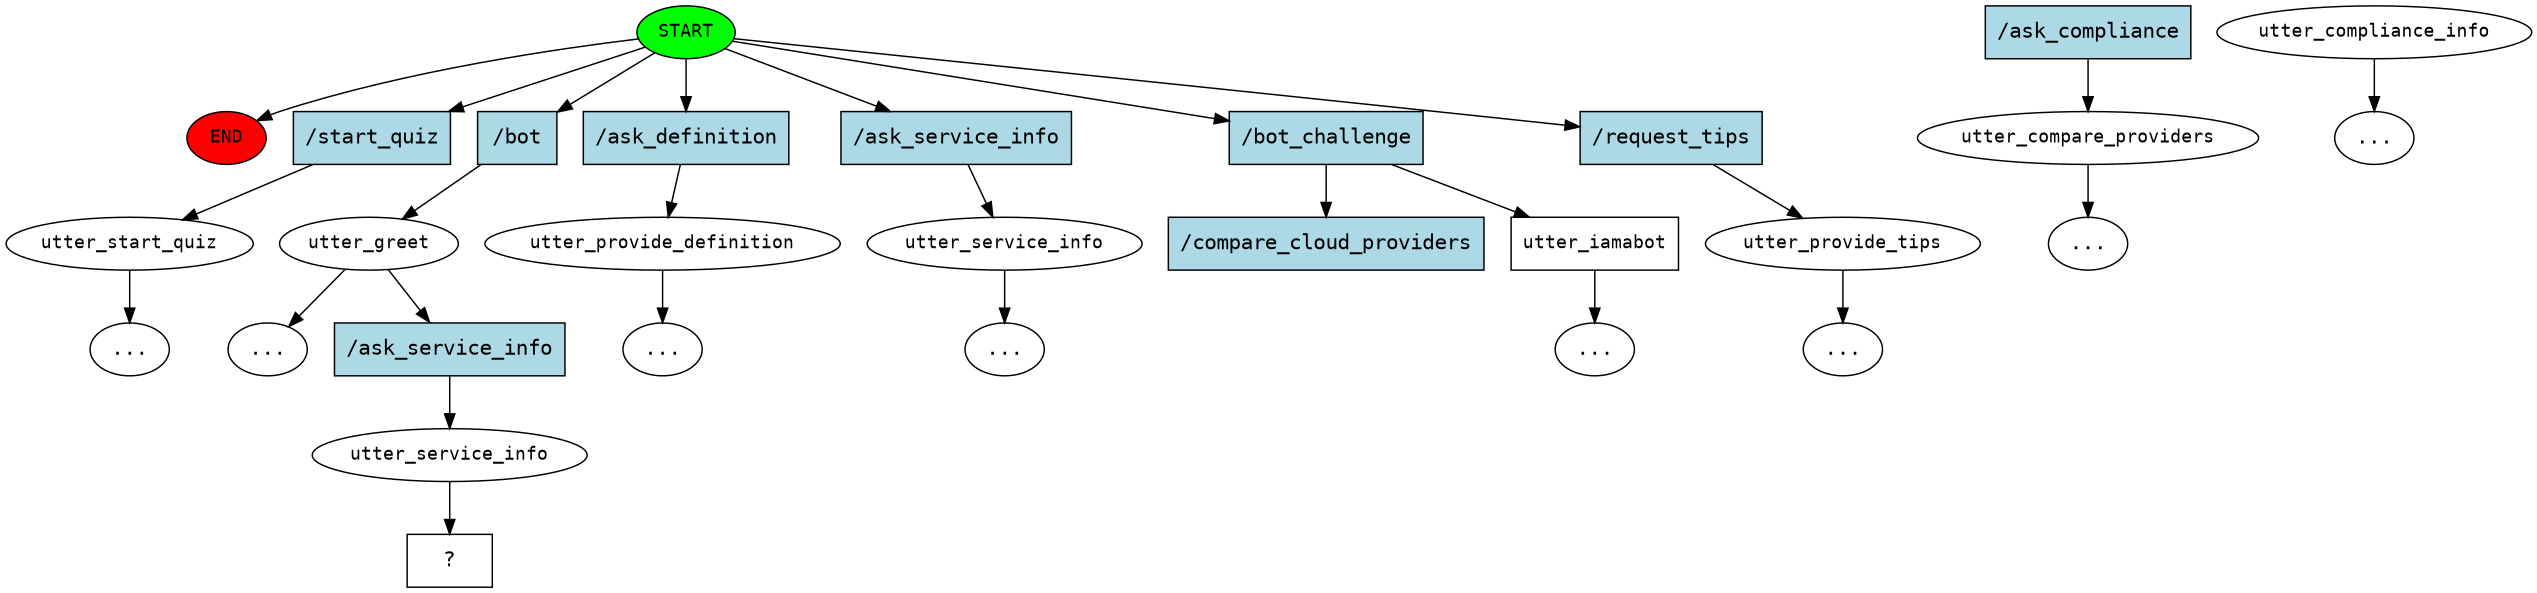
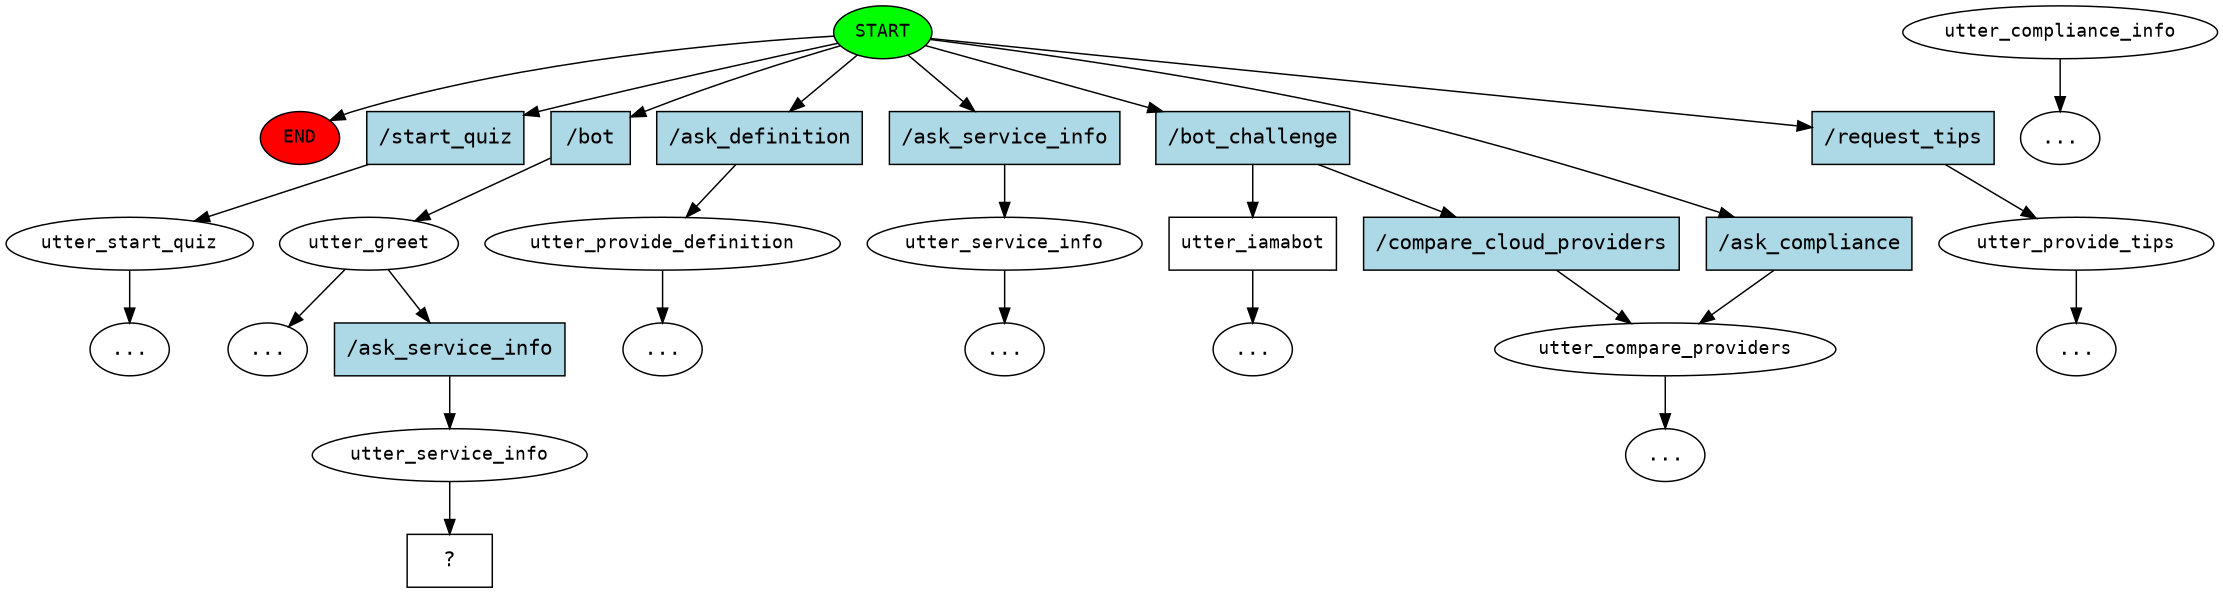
edge "START" -> "/ask_compliance": added
edge "/compare_cloud_providers" -> "utter_compare_providers": added
